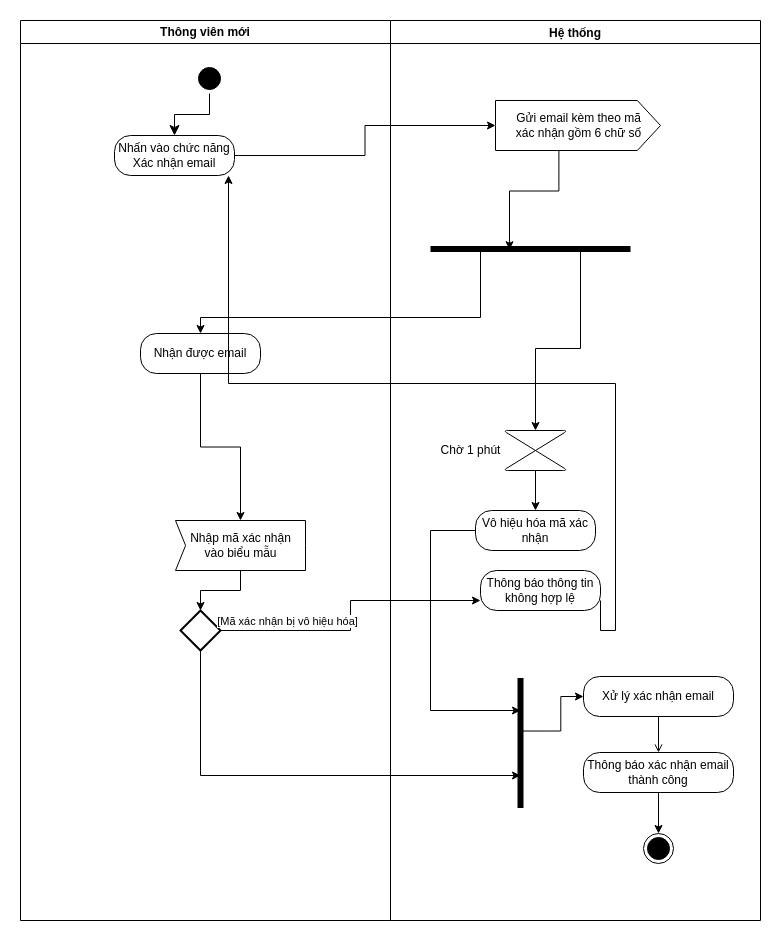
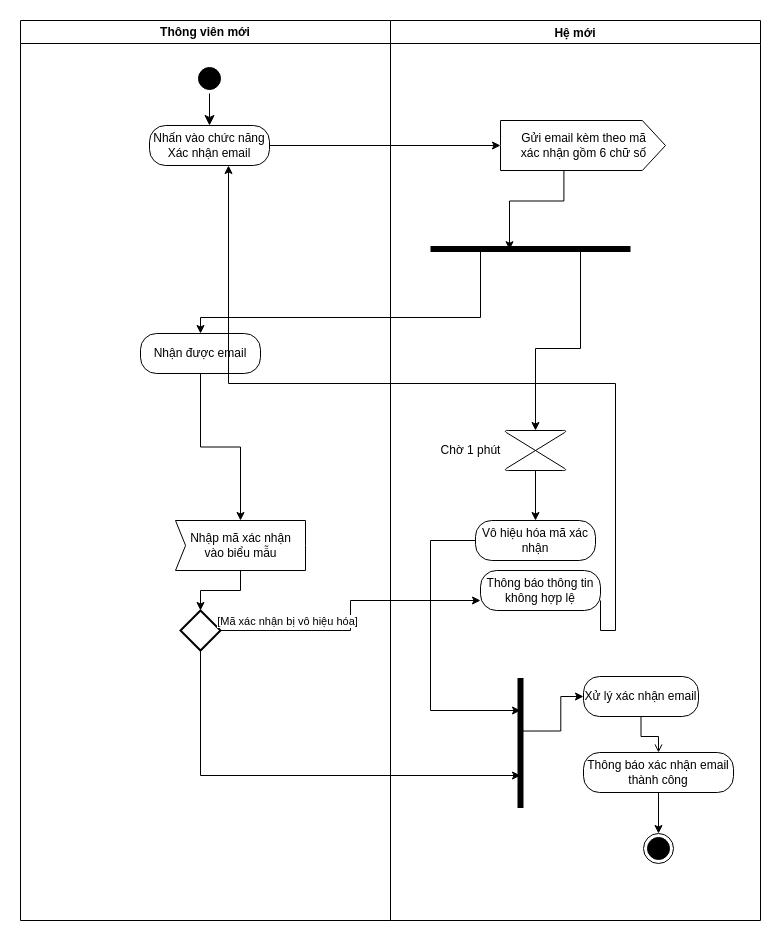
node "Hệ thống": label "Hệ thống" -> "Hệ mới"
node "Gửi email kèm theo mã xác nhận gồm 6 chữ số": moved (578, 126) -> (583, 146)
node "Nhấn vào chức năng Xác nhận email": moved (175, 156) -> (210, 146)
node "Vô hiệu hóa mã xác nhận": moved (536, 531) -> (536, 541)
node "Xử lý xác nhận email": size 150x40 -> 115x40
